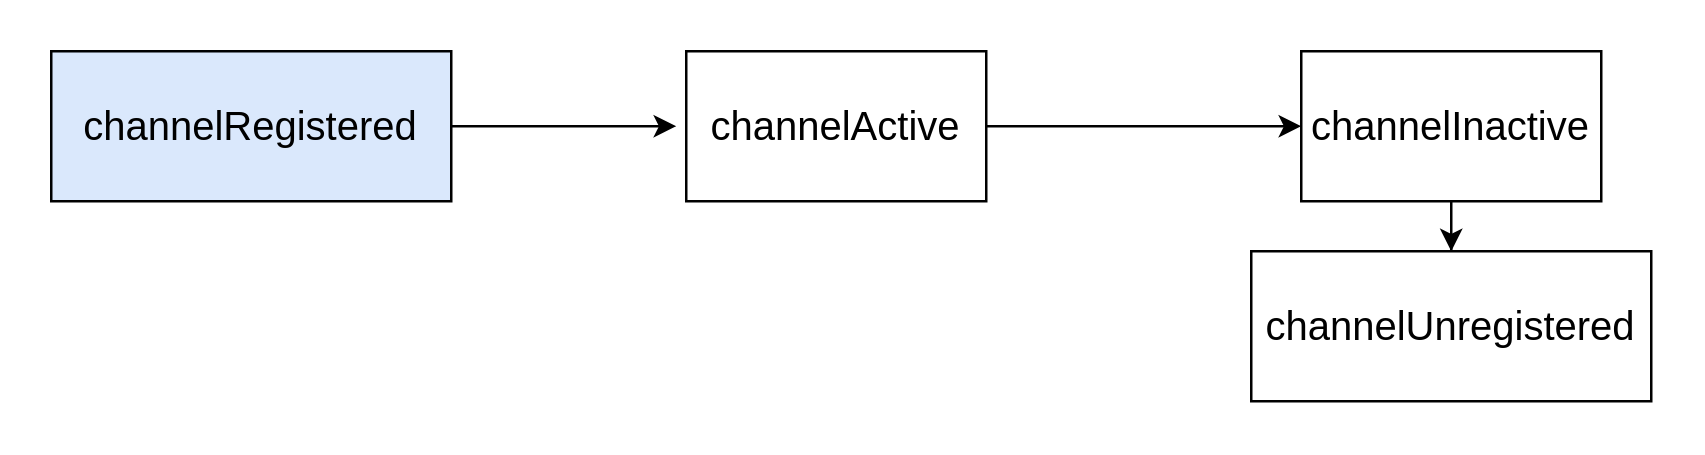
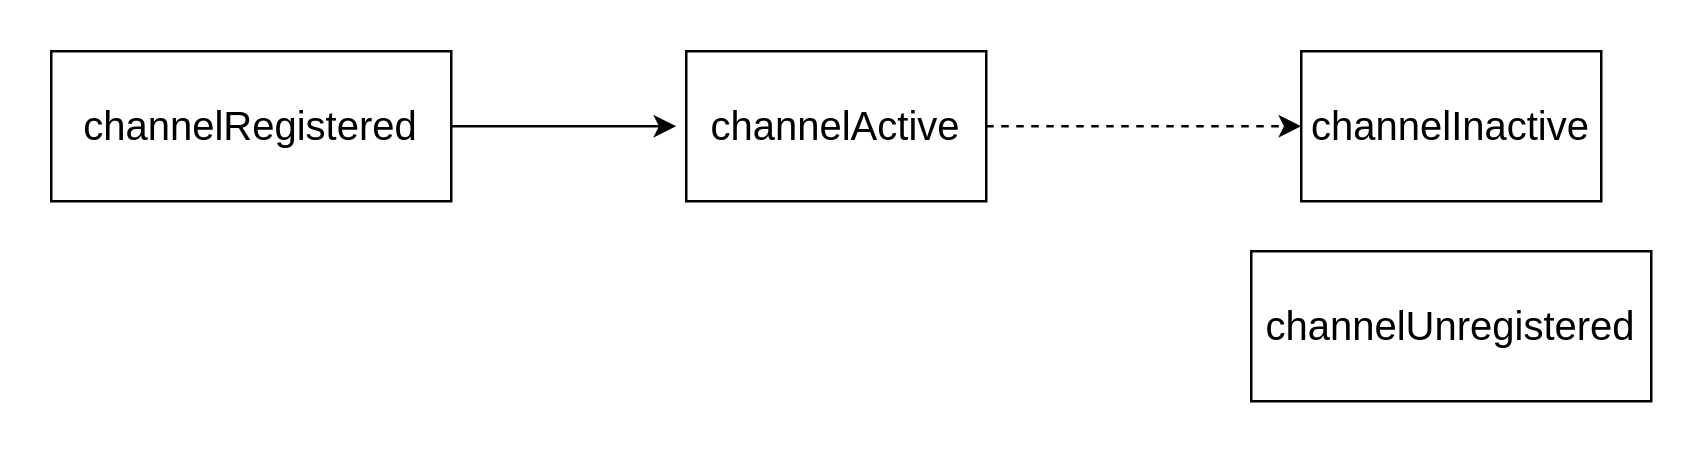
node "channelRegistered": fillcolor #dae8fc -> #ffffff
edge "channelActive" -> "channelInactive": style solid -> dashed
edge "channelInactive" -> "channelUnregistered": removed
